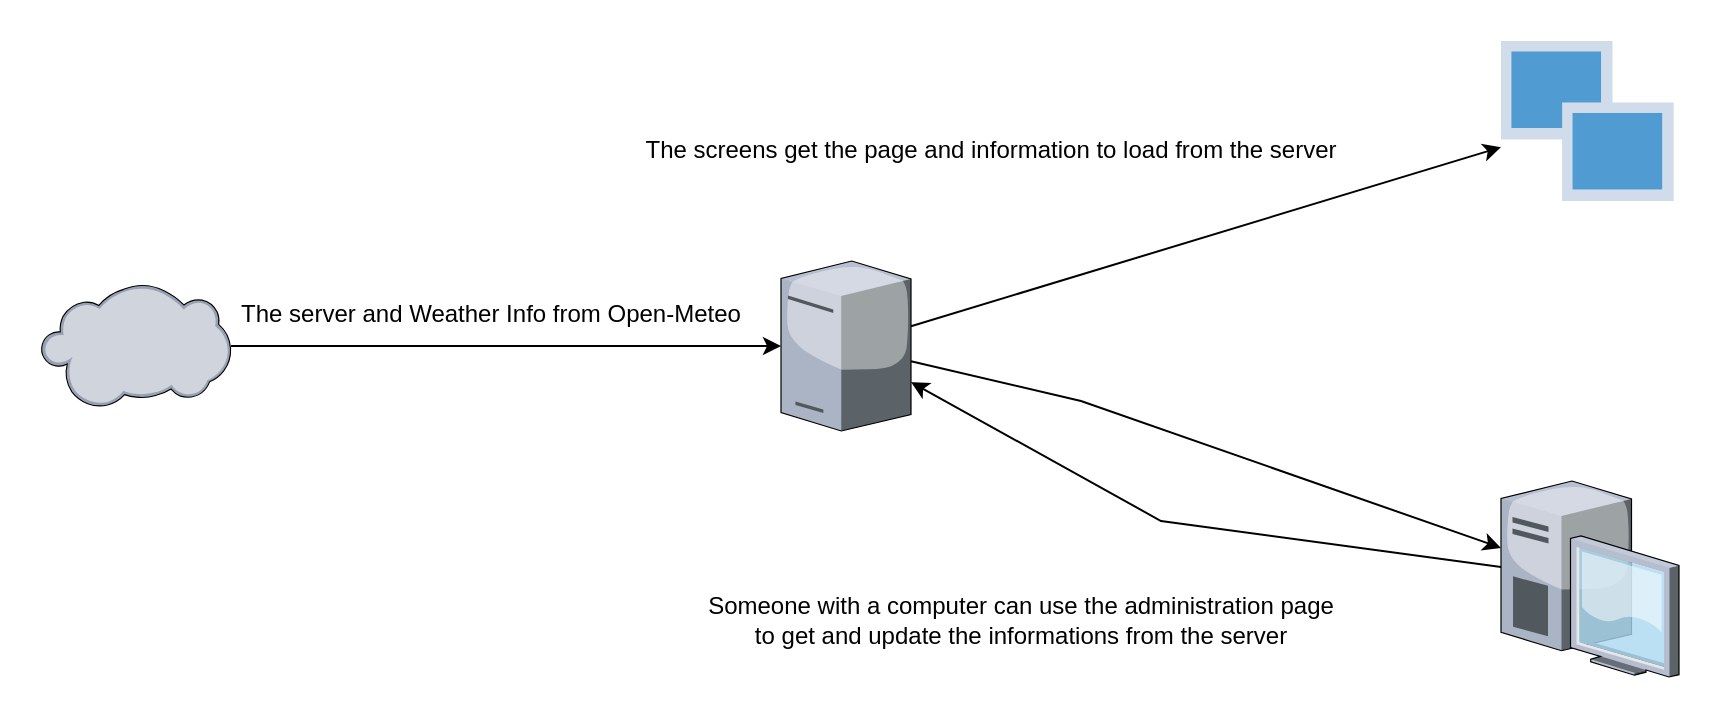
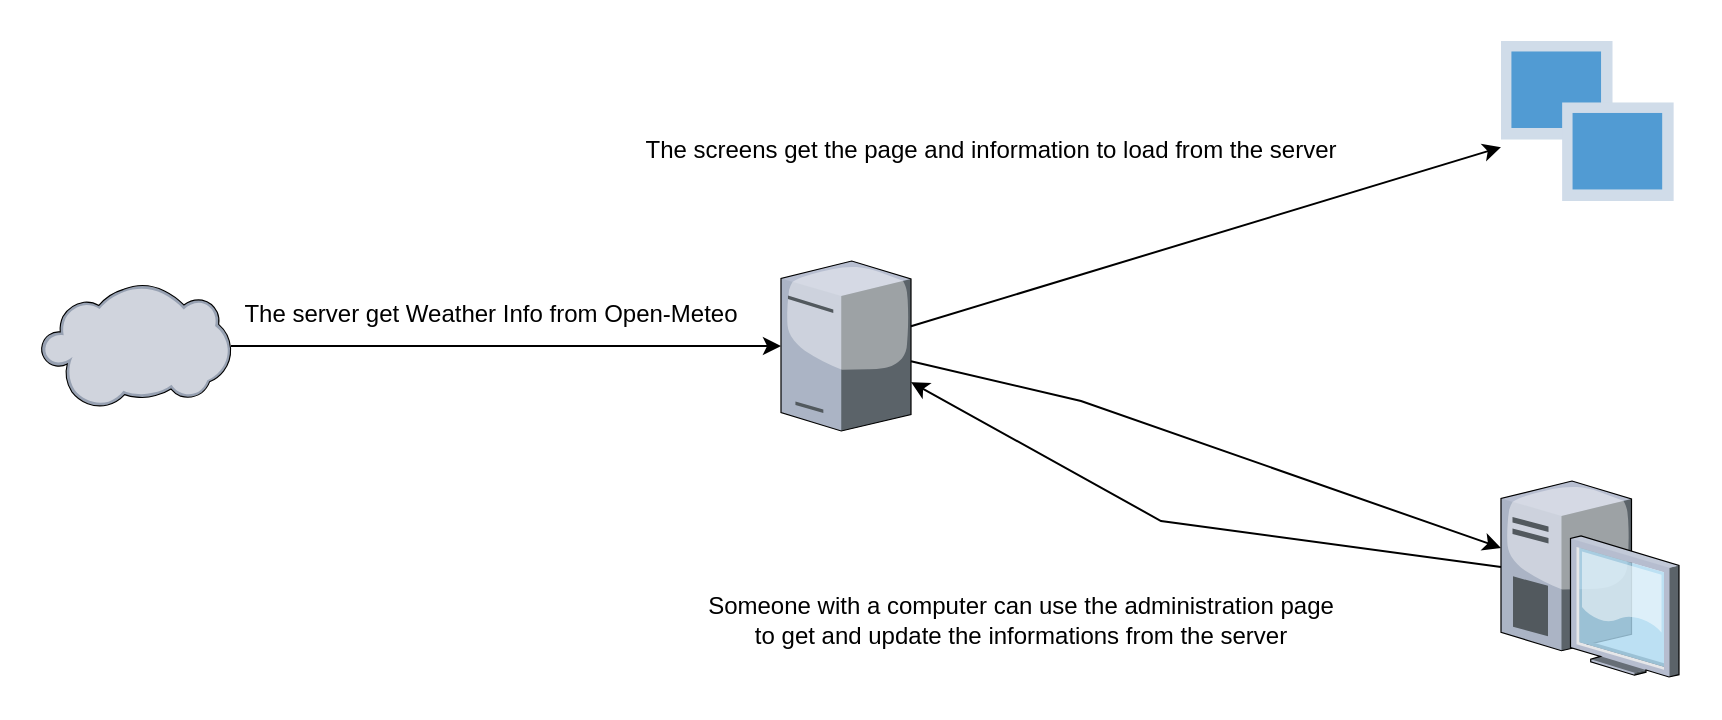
node "The server and Weather Info from Open-Meteo": label "The server and Weather Info from Open-Meteo" -> "The server get Weather Info from Open-Meteo"
